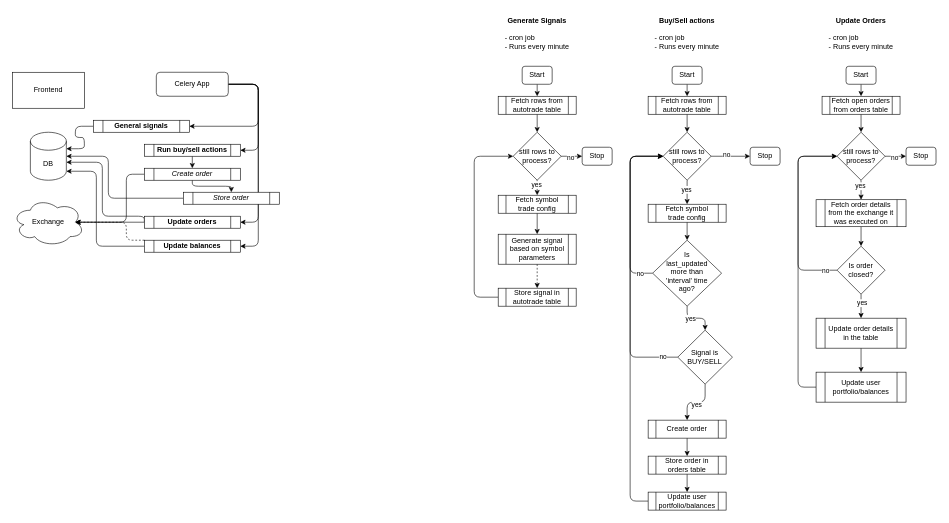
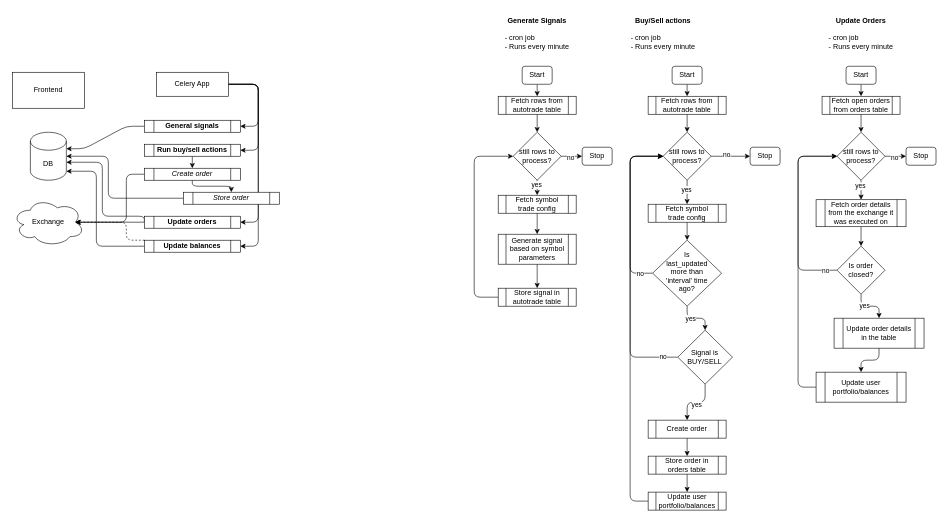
node "Buy/Sell actions - cron job - Runs every minute": moved (687, 33) -> (663, 33)
node "Celery App": shape rounded rectangle -> rectangle
node "General signals": moved (141, 126) -> (192, 126)
edge "Generate signal based on symbol parameters" -> "Store signal in autotrade table": style dashed -> solid
node "Update order details in the table": moved (861, 333) -> (879, 333)
